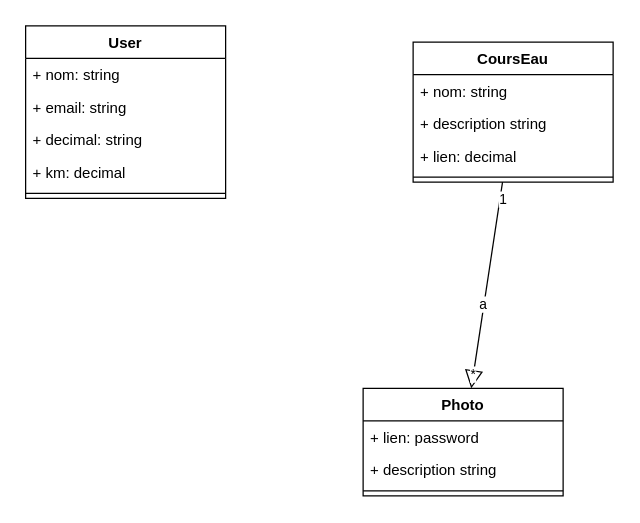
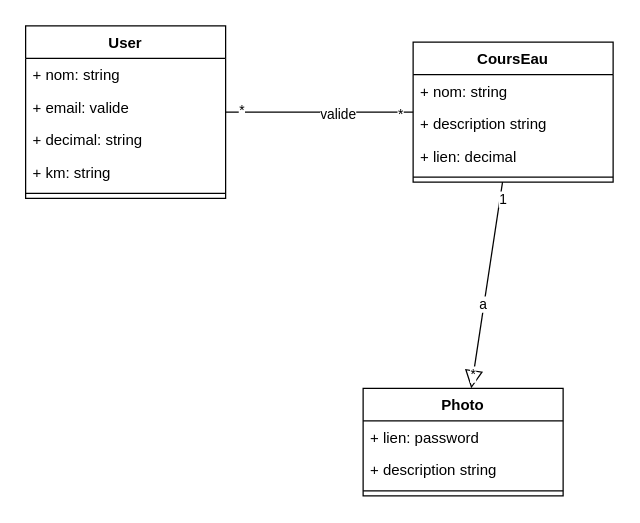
node "+ email: string": label "+ email: string" -> "+ email: valide"
edge "User" -- "CoursEau": added, labels "*", "valide", "*"
node "+ km: decimal": label "+ km: decimal" -> "+ km: string"
